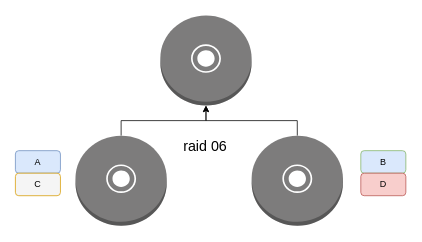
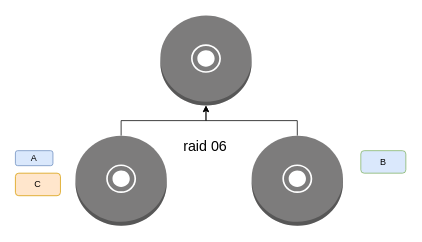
node "A": size 45x23 -> 38x15
node "C": fillcolor #f5f5f5 -> #ffe6cc
node "D": removed
